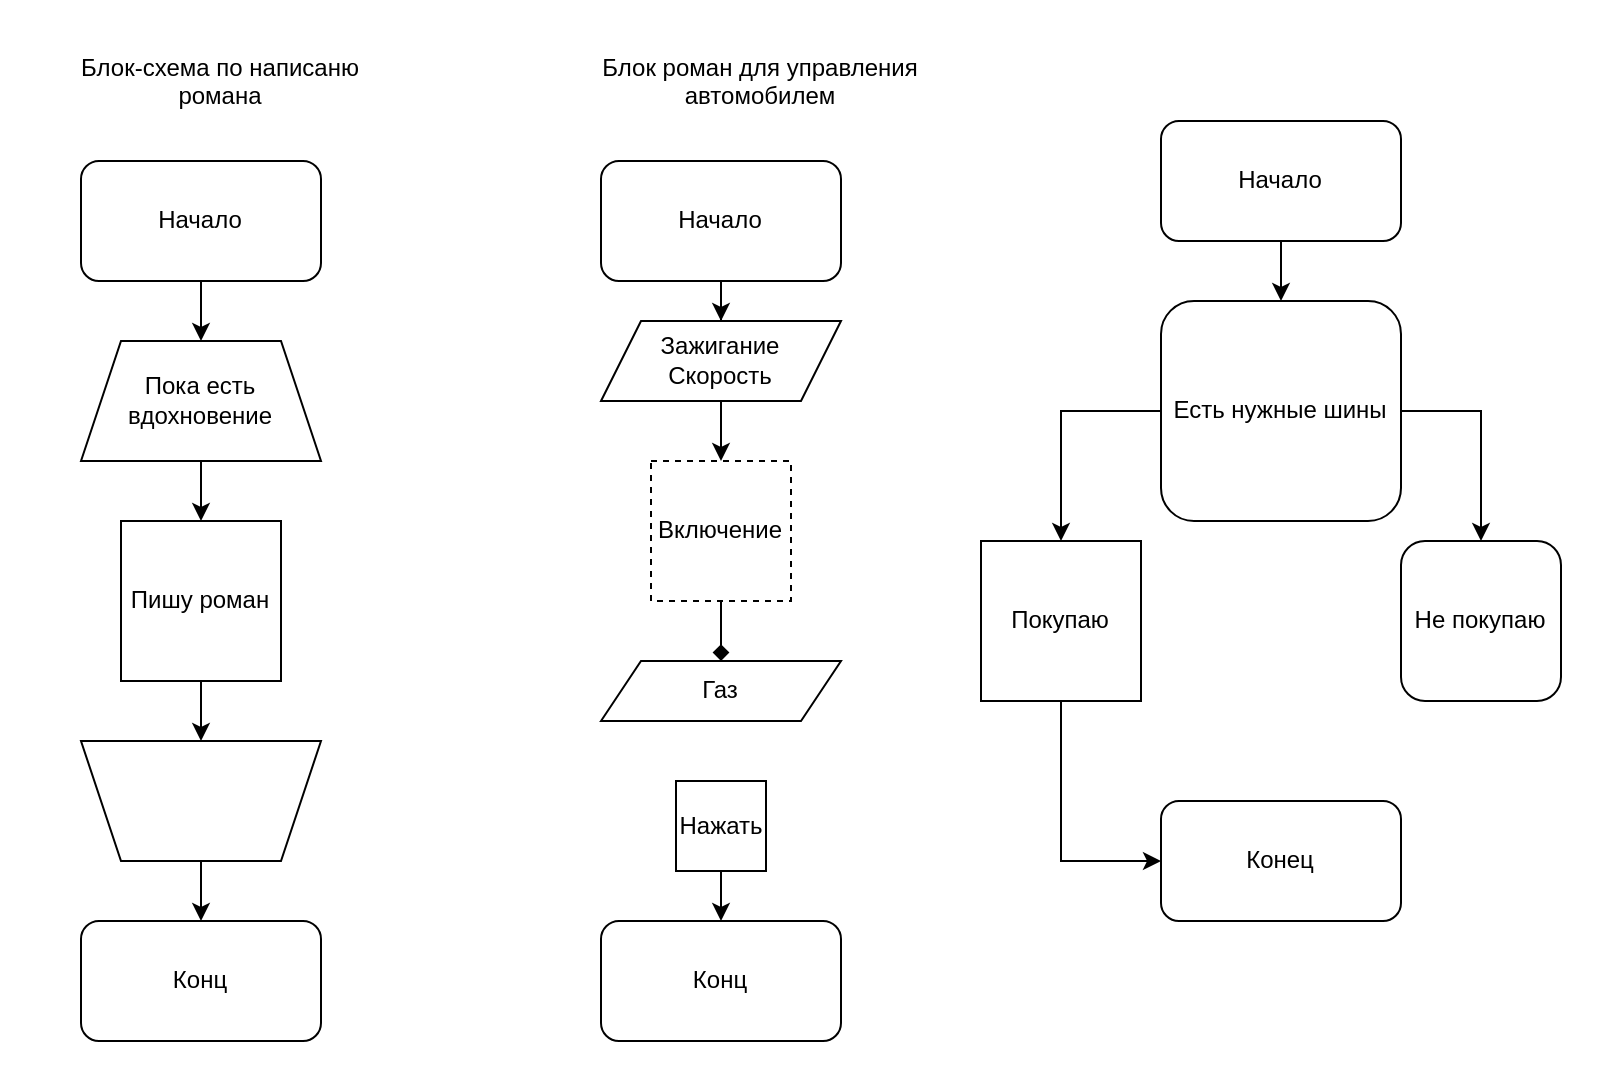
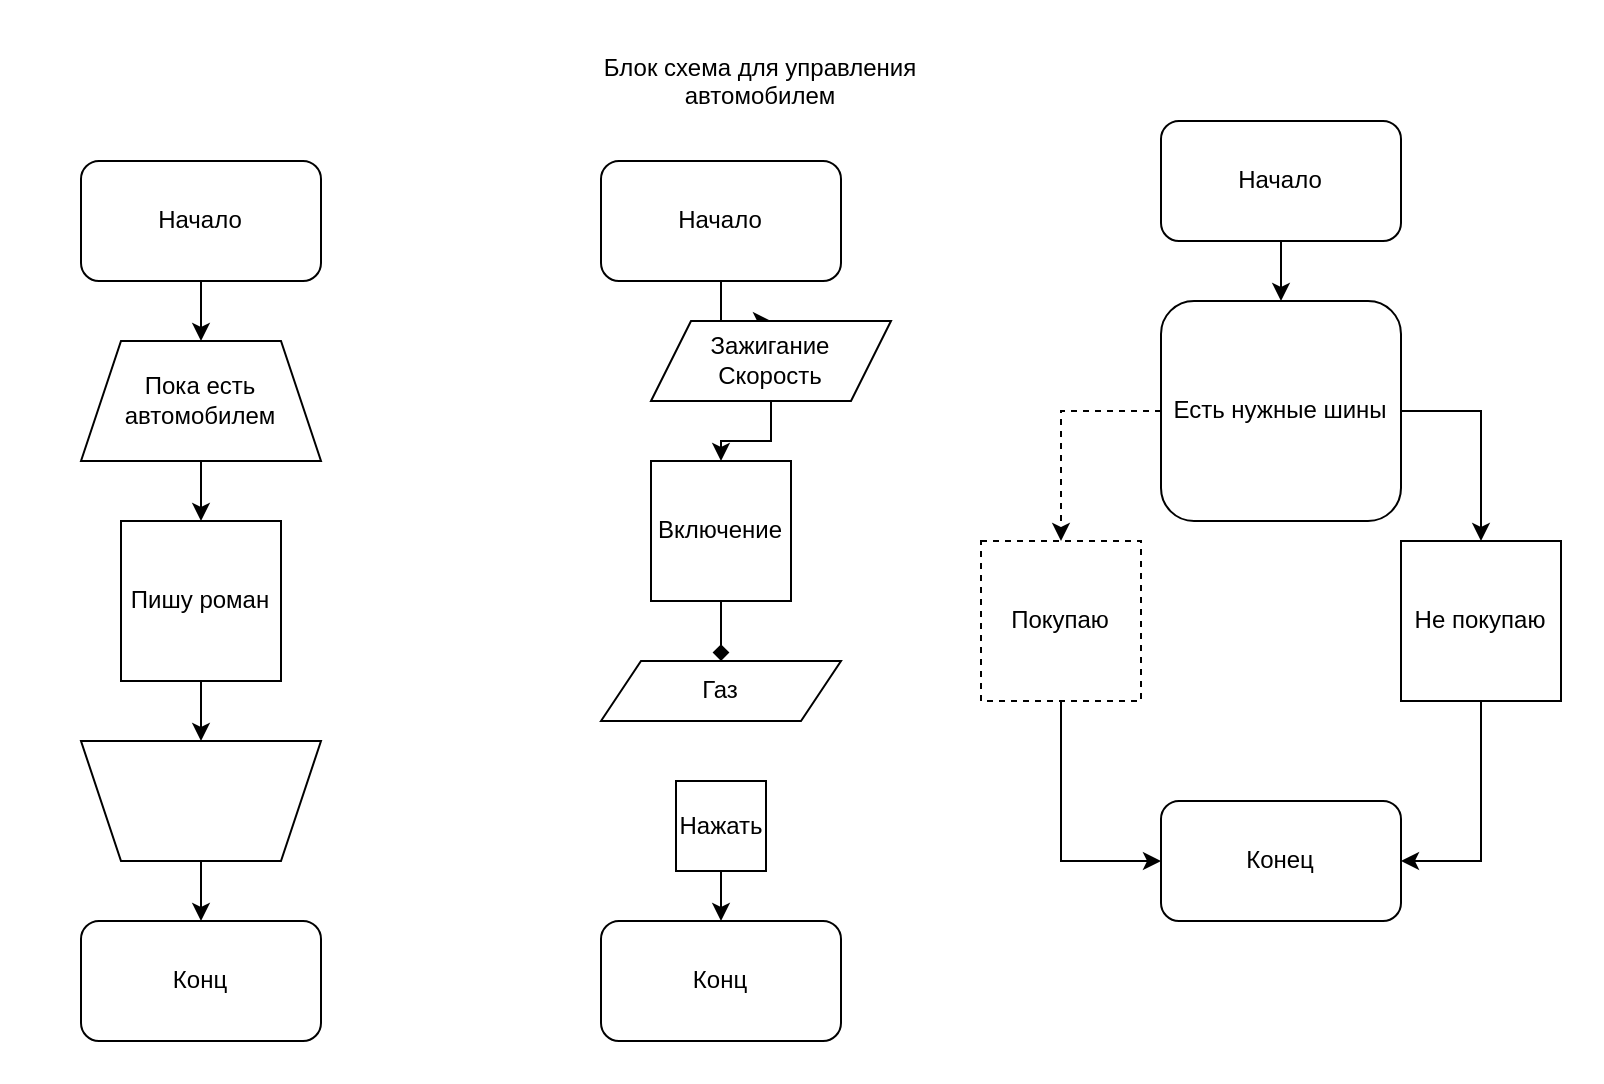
node "Блок-схема по написаню романа": removed
node "Блок роман для управления автомобилем": label "Блок роман для управления автомобилем" -> "Блок схема для управления автомобилем"
node "Зажигание Скорость": moved (721, 361) -> (771, 361)
node "Пока есть вдохновение": label "Пока есть вдохновение" -> "Пока есть автомобилем"
edge "Есть нужные шины" -> "Покупаю": style solid -> dashed
node "Включение": style dashed -> solid
node "Покупаю": style solid -> dashed
node "Не покупаю": shape rounded rectangle -> rectangle
edge "Не покупаю" -> "Конец": added
